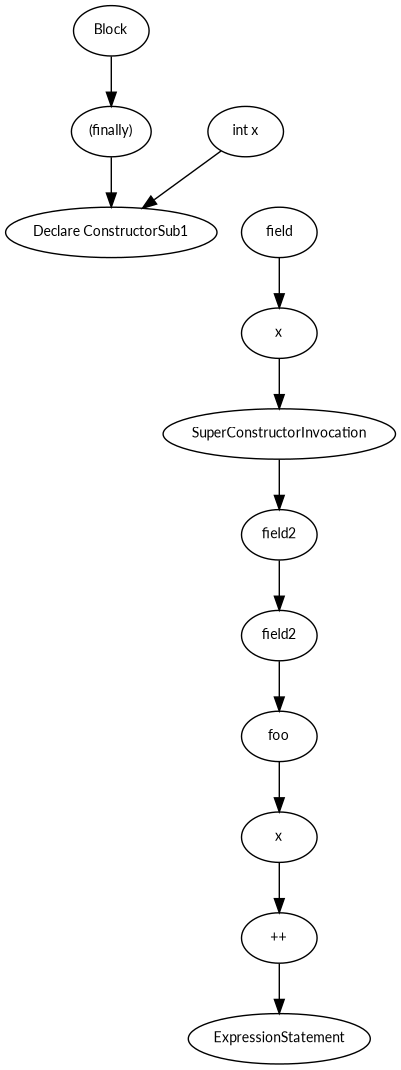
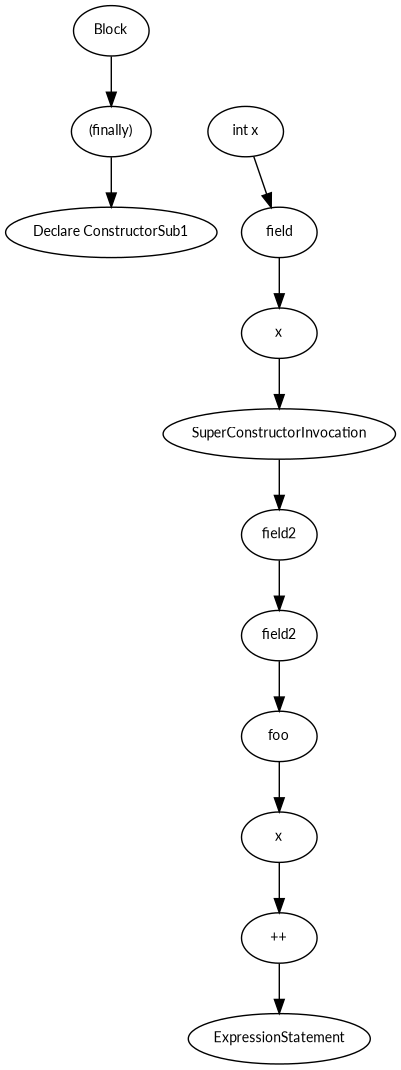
edge "int x" -> "Declare ConstructorSub1": now "int x" -> "field"
